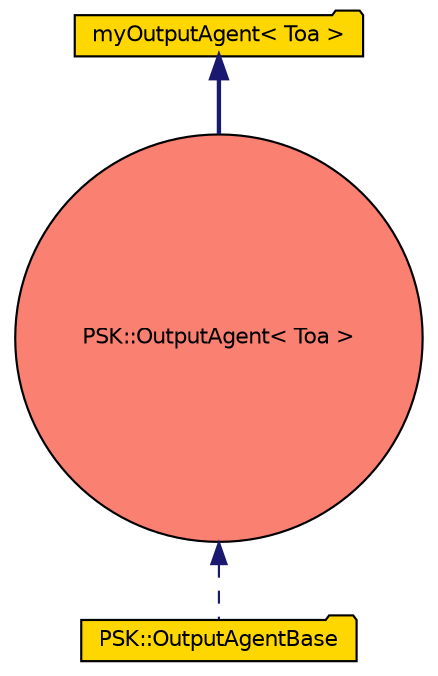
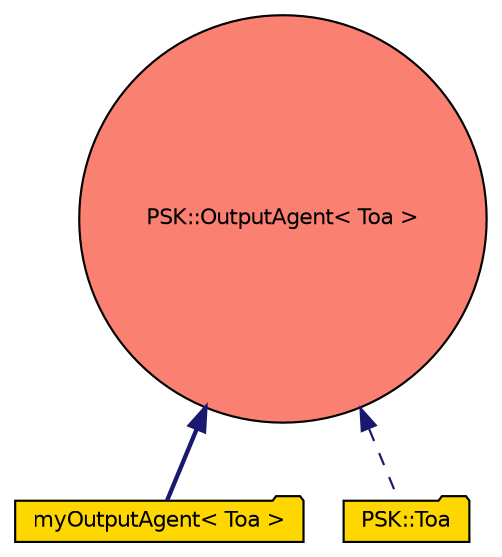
edge "PSK::OutputAgent< Toa >" -> "myOutputAgent< Toa >": reversed
node "PSK::OutputAgentBase": label "PSK::OutputAgentBase" -> "PSK::Toa"
